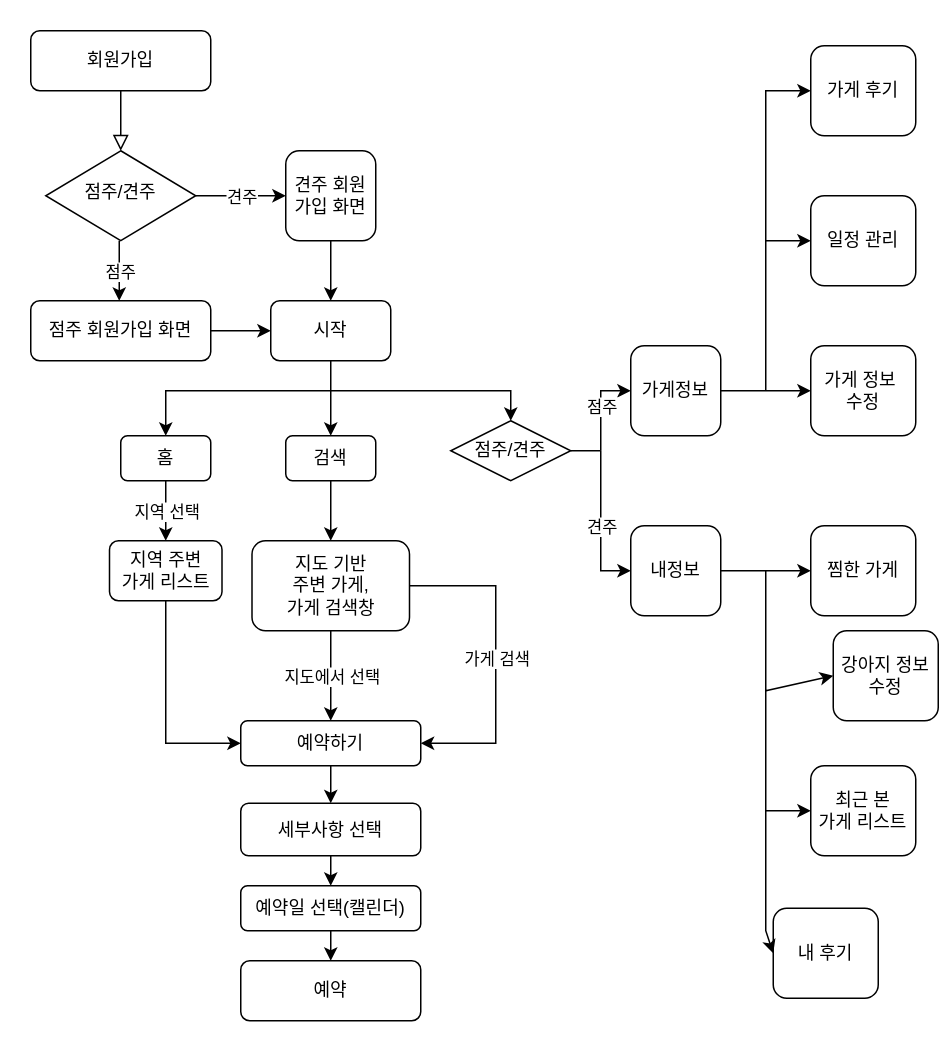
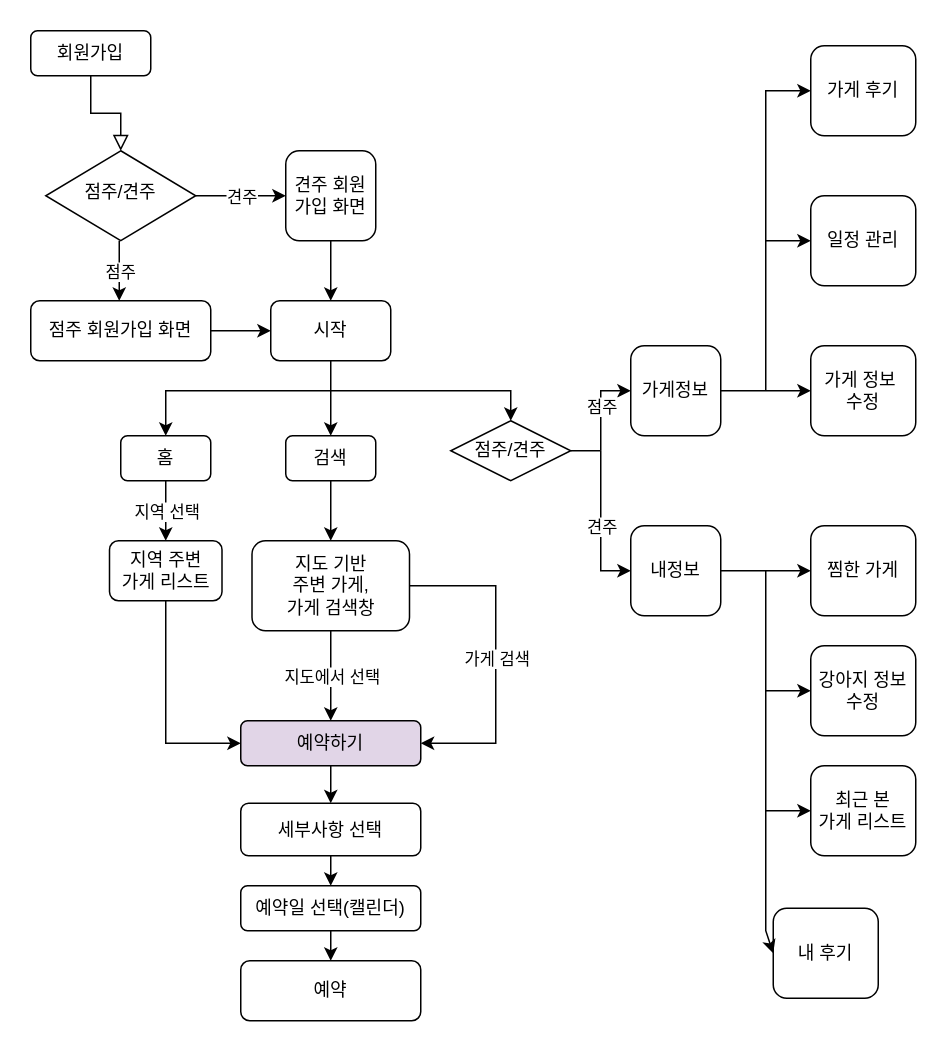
node "회원가입": size 180x60 -> 120x45
node "강아지 정보 수정": moved (886, 676) -> (863, 691)
node "예약하기": fillcolor #ffffff -> #e1d5e7
